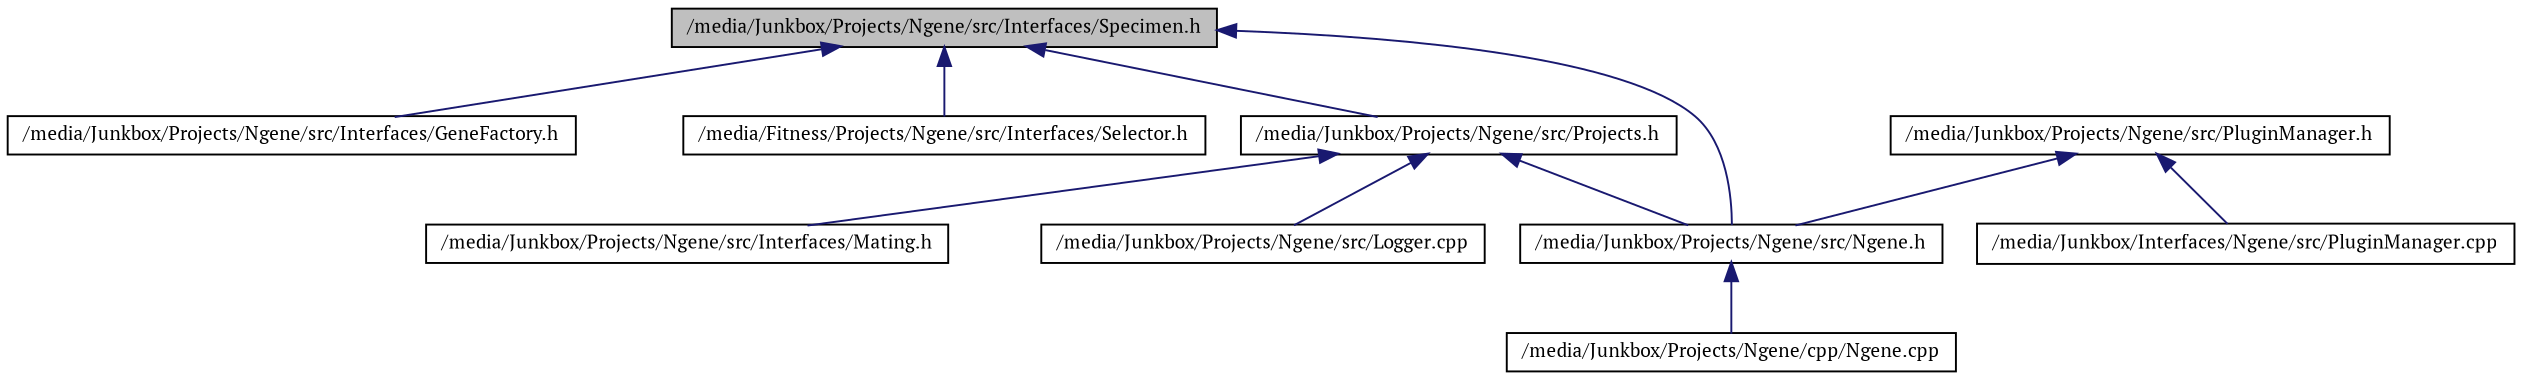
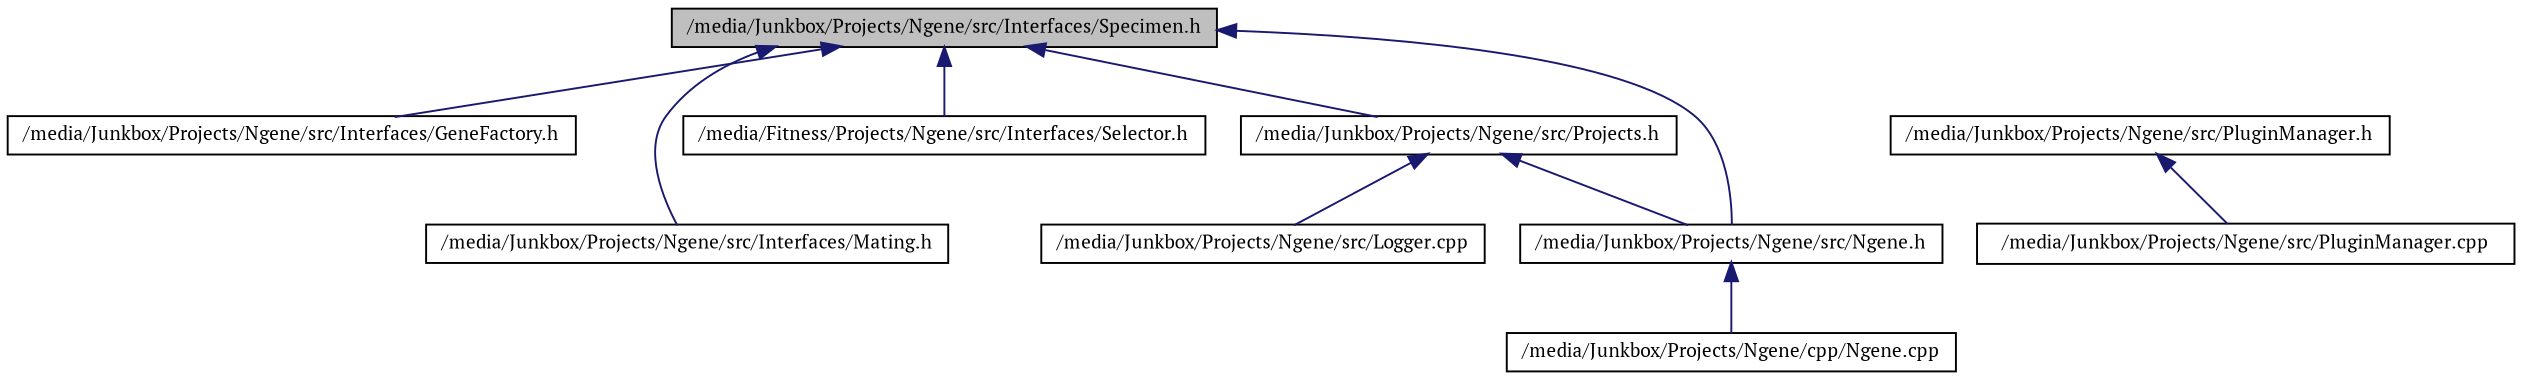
edge "/media/Junkbox/Projects/Ngene/src/Interfaces/Mating.h" -> "/media/Junkbox/Projects/Ngene/src/Projects.h": now "/media/Junkbox/Projects/Ngene/src/Interfaces/Mating.h" -> "/media/Junkbox/Projects/Ngene/src/Interfaces/Specimen.h"
edge "/media/Junkbox/Projects/Ngene/src/Ngene.h" -> "/media/Junkbox/Projects/Ngene/src/PluginManager.h": removed
node "/media/Junkbox/Interfaces/Ngene/src/PluginManager.cpp": label "/media/Junkbox/Interfaces/Ngene/src/PluginManager.cpp" -> "/media/Junkbox/Projects/Ngene/src/PluginManager.cpp"
